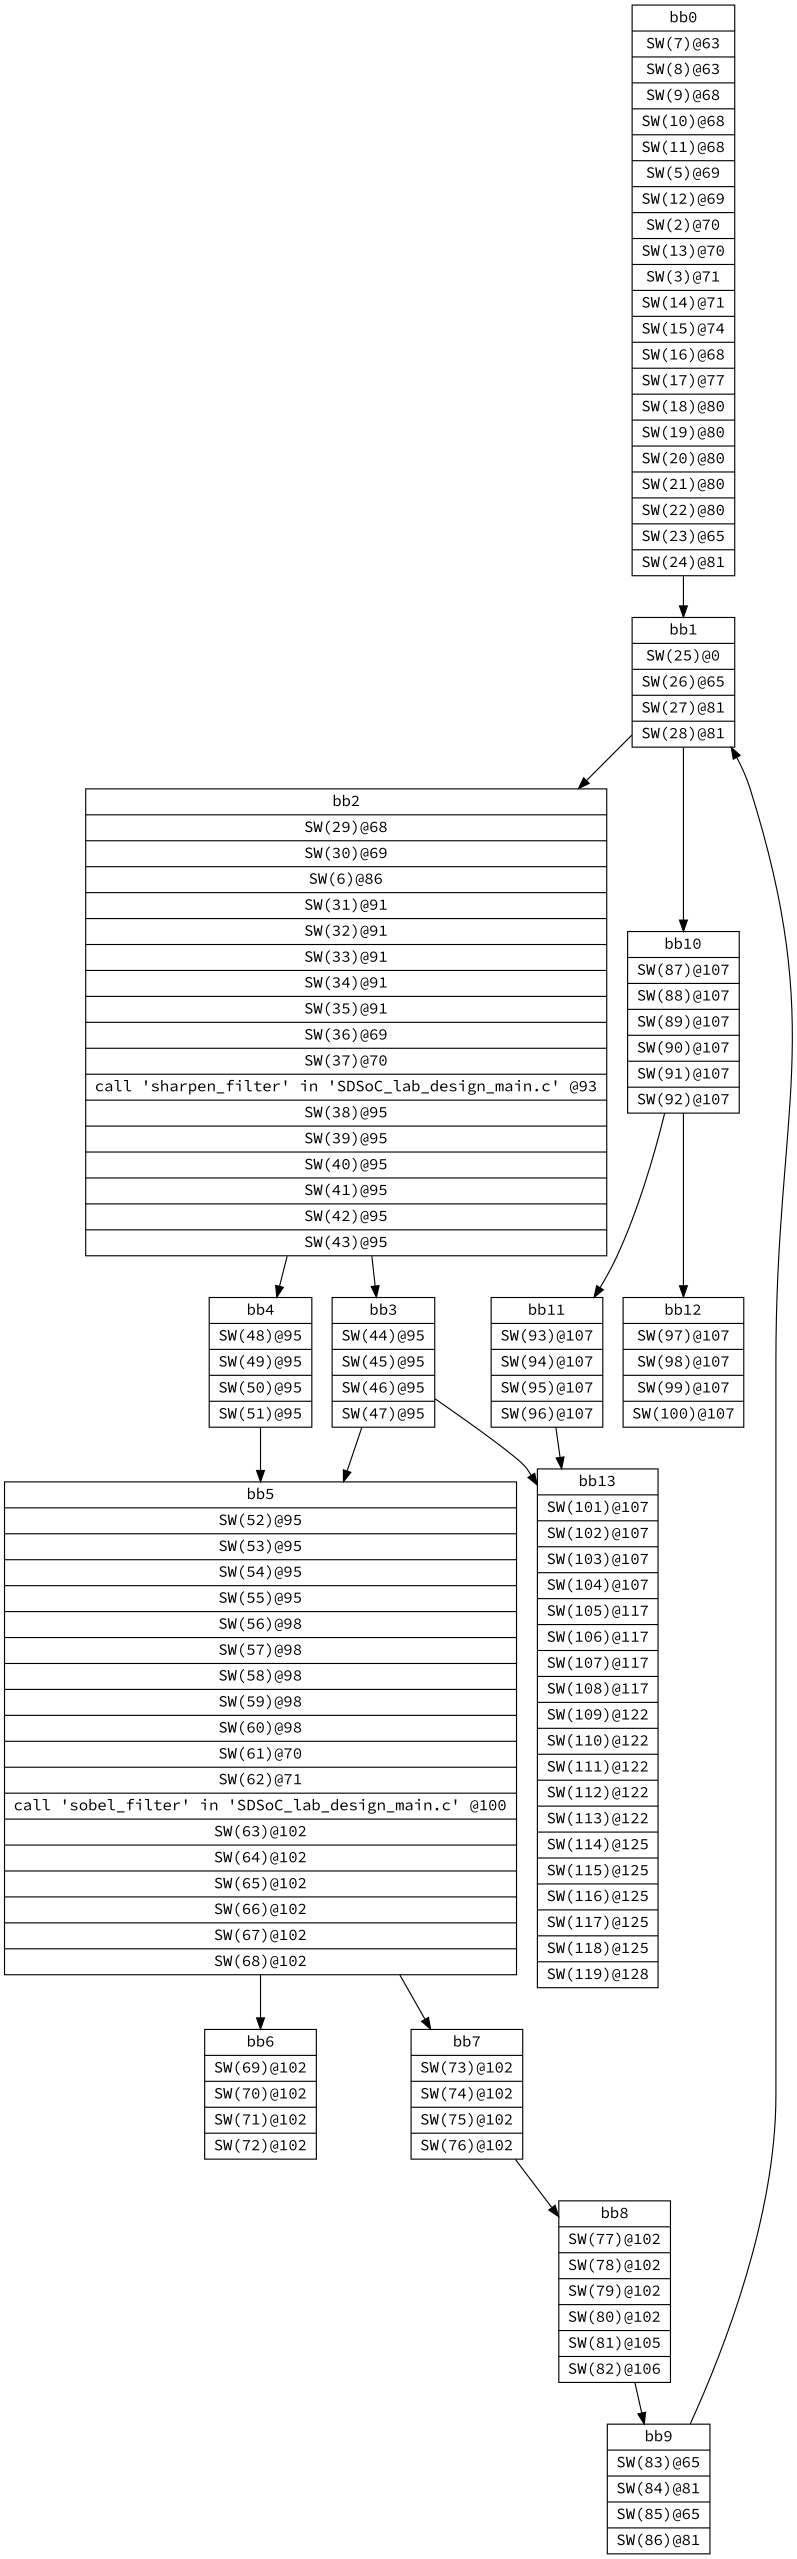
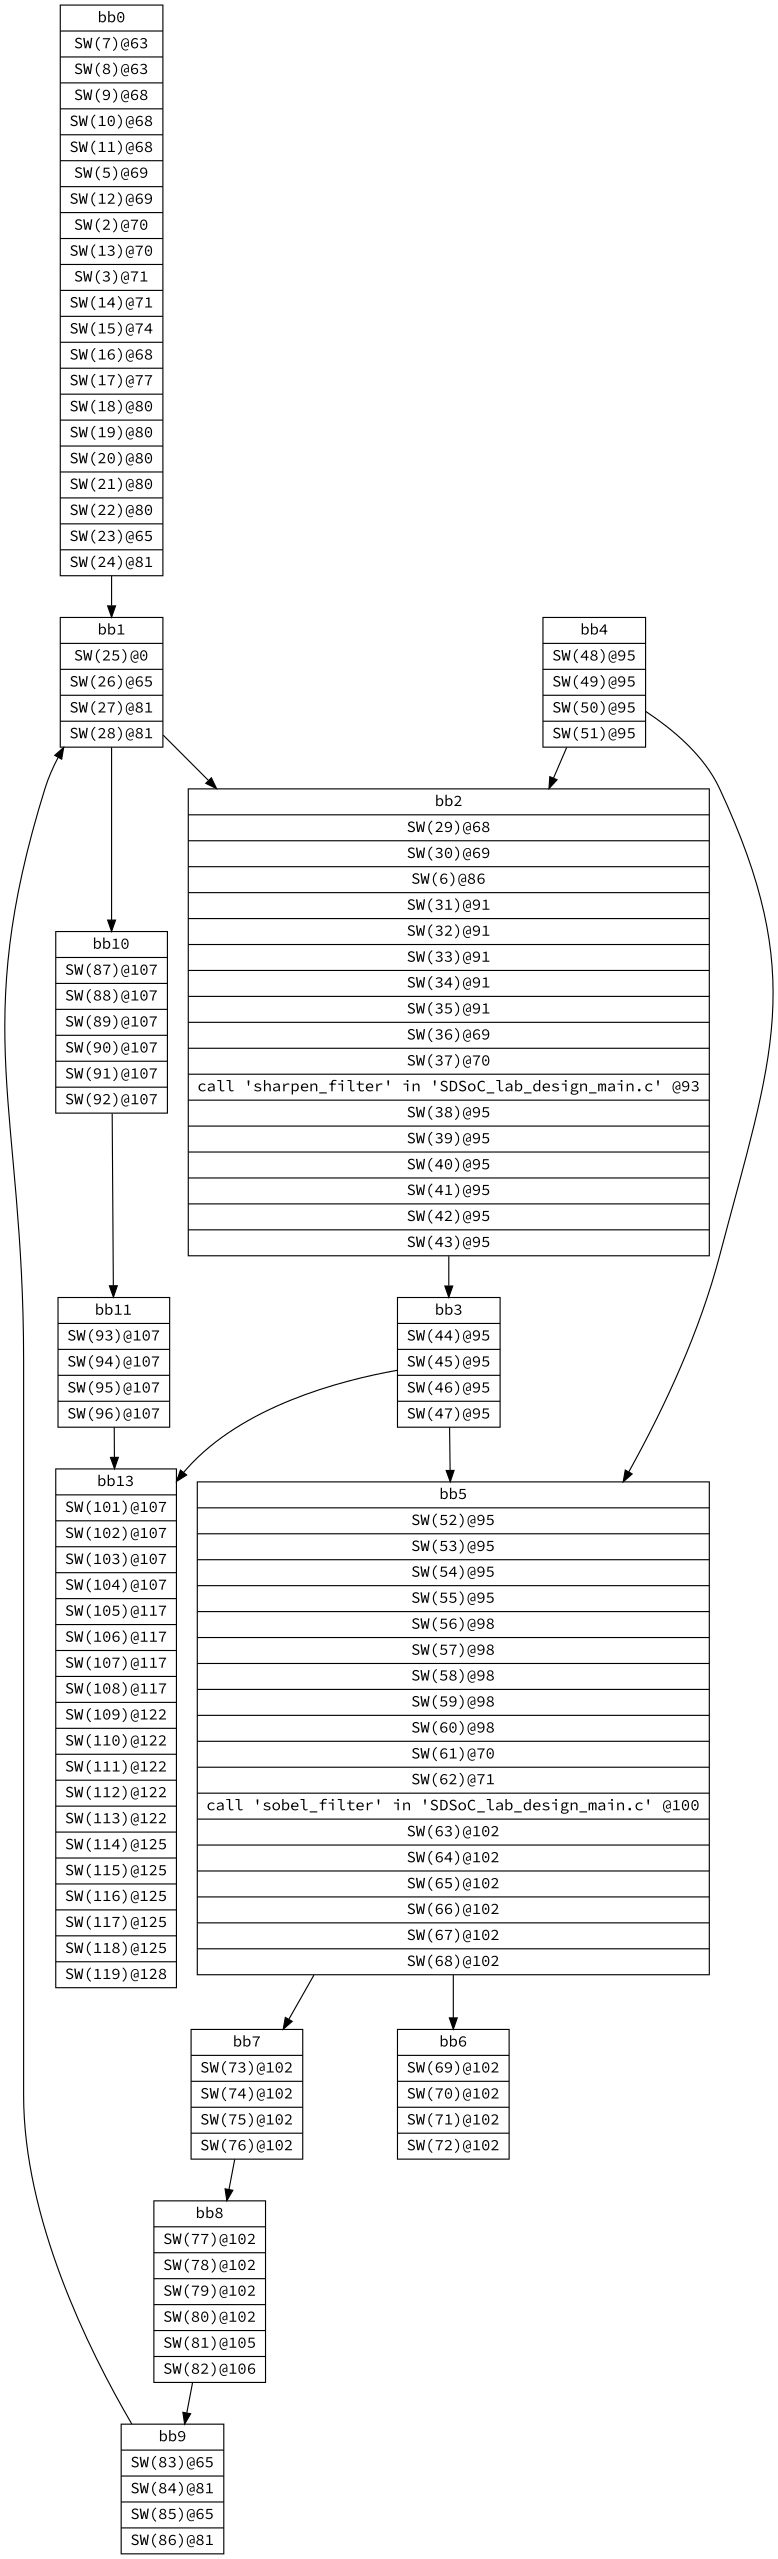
edge "bb2" -> "bb4": reversed
node "bb12": removed
